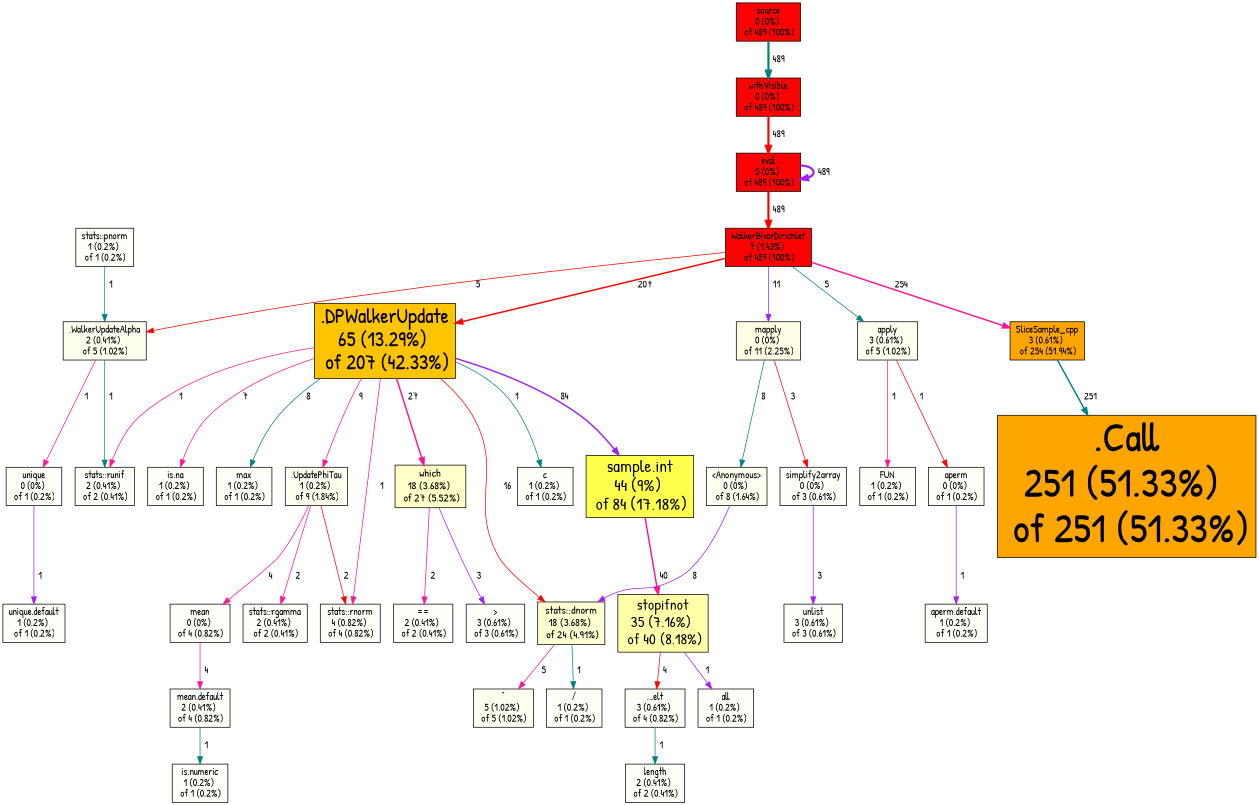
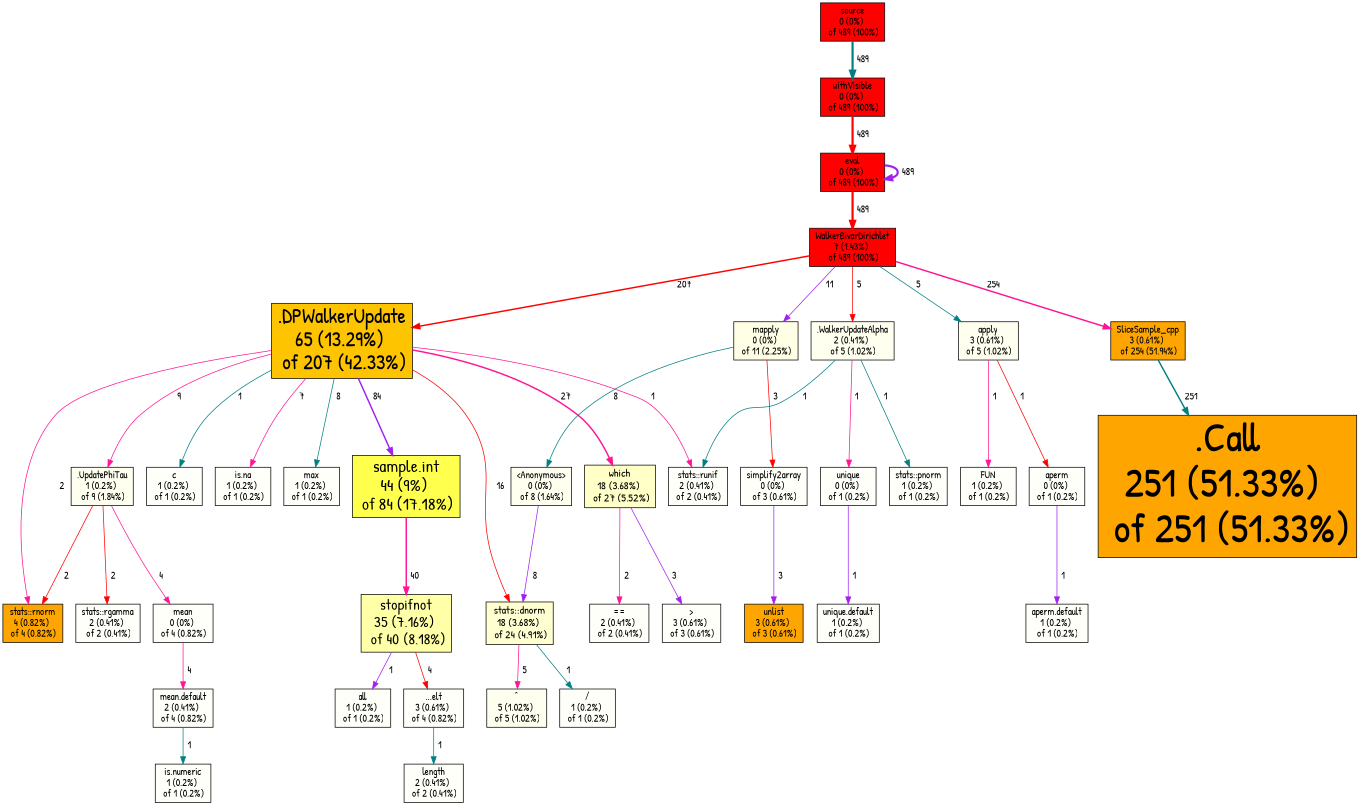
edge "stats::pnorm 1 (0.2%) of 1 (0.2%)" -> ".WalkerUpdateAlpha 2 (0.41%) of 5 (1.02%)": reversed
edge ".DPWalkerUpdate 65 (13.29%) of 207 (42.33%)" -> "stats::rnorm 4 (0.82%) of 4 (0.82%)": label "  1" -> "  2"
edge ".UpdatePhiTau 1 (0.2%) of 9 (1.84%)" -> "stats::rgamma 2 (0.41%) of 2 (0.41%)": color deeppink -> red
node "stats::rnorm 4 (0.82%) of 4 (0.82%)": fillcolor #fffffa -> #ffa500
node "unlist 3 (0.61%) of 3 (0.61%)": fillcolor #fffffa -> #ffa500
